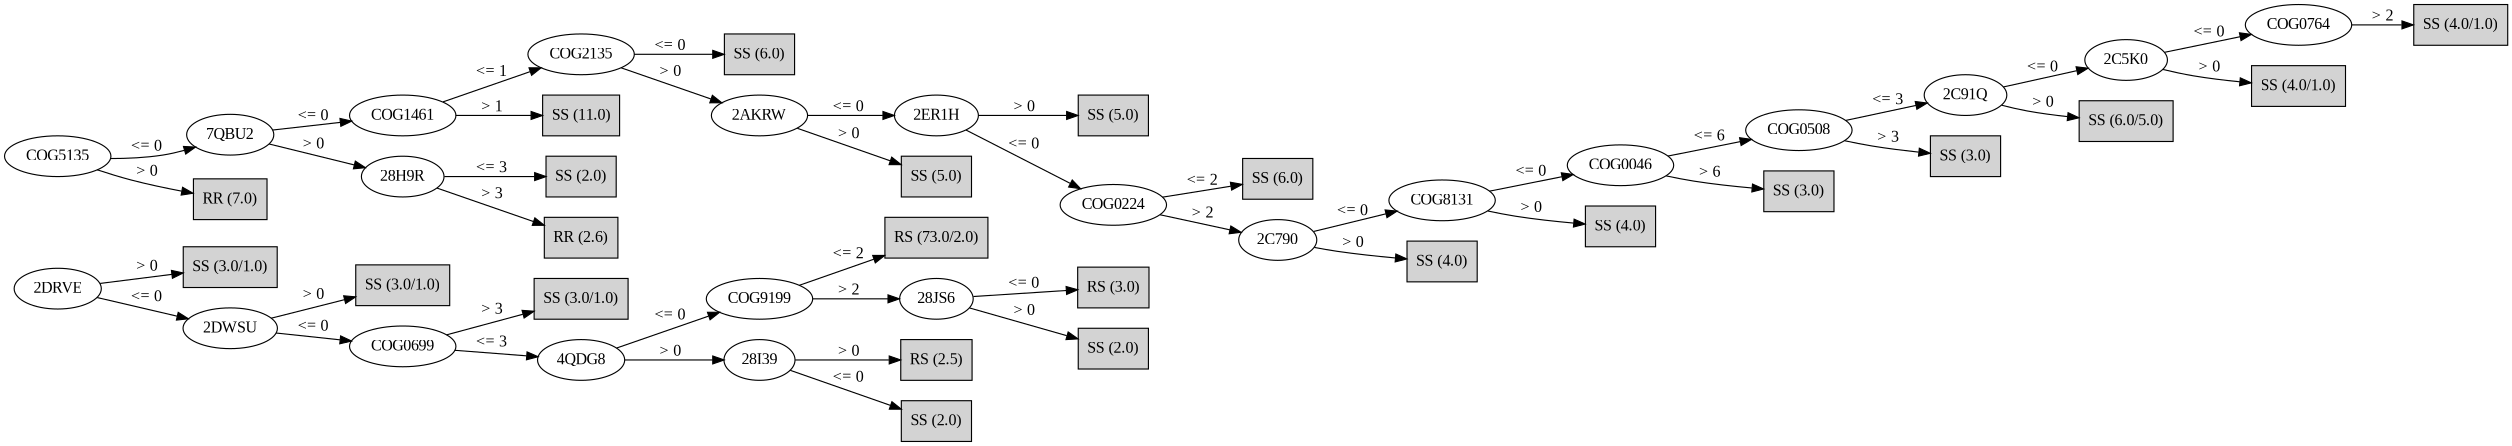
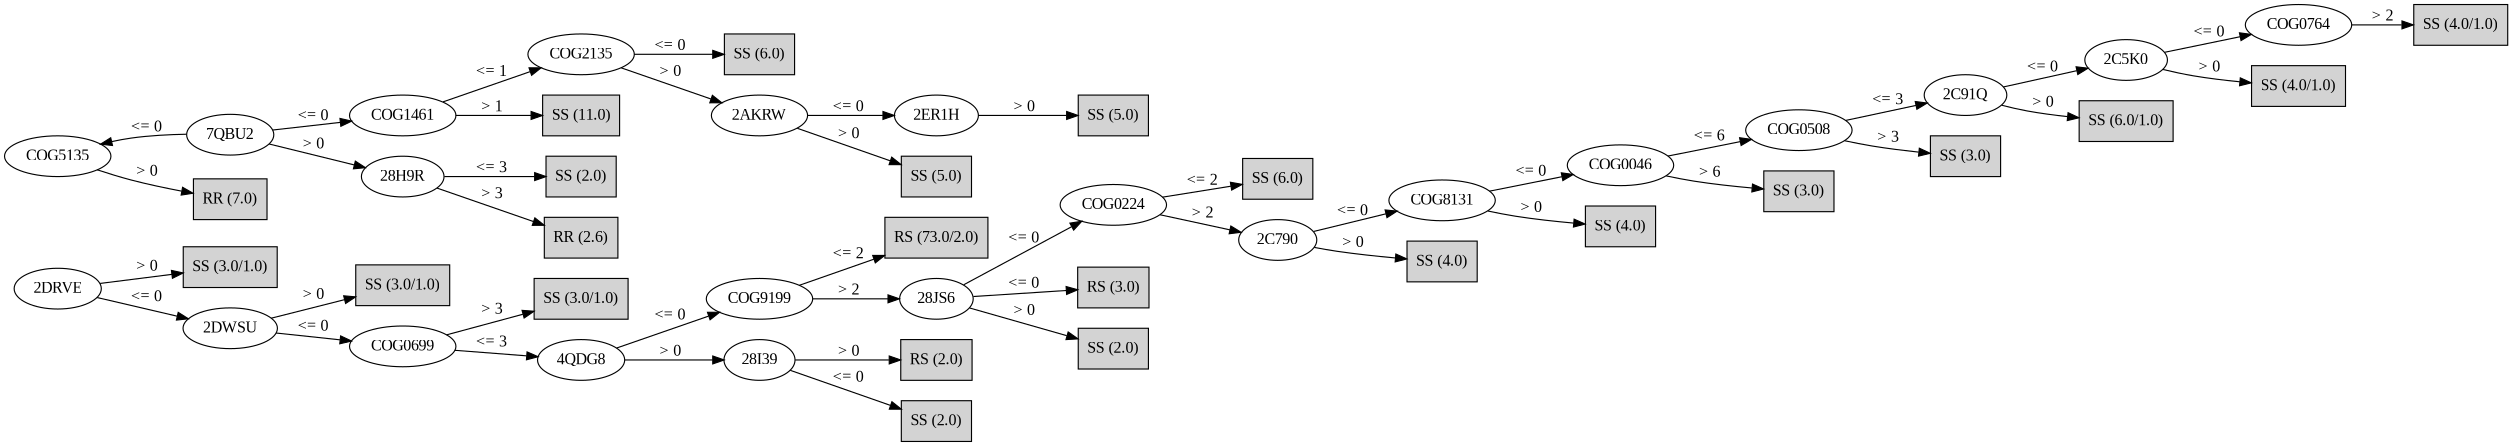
node "SS (6.0/5.0)": label "SS (6.0/5.0)" -> "SS (6.0/1.0)"
edge "COG5135" -> "7QBU2": reversed
edge "2ER1H" -> "COG0224": now "28JS6" -> "COG0224"
node "RS (2.5)": label "RS (2.5)" -> "RS (2.0)"
